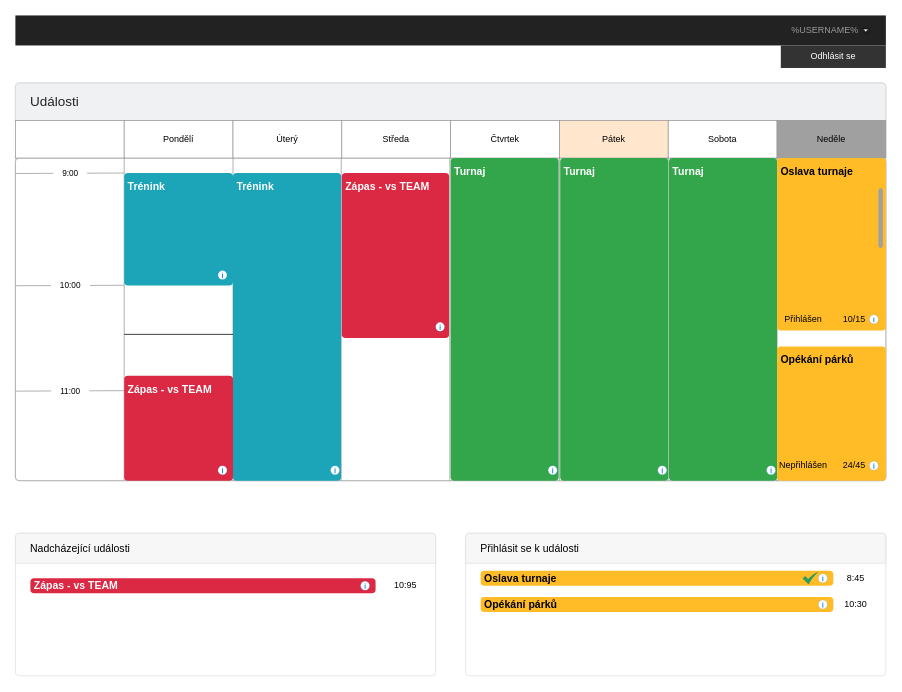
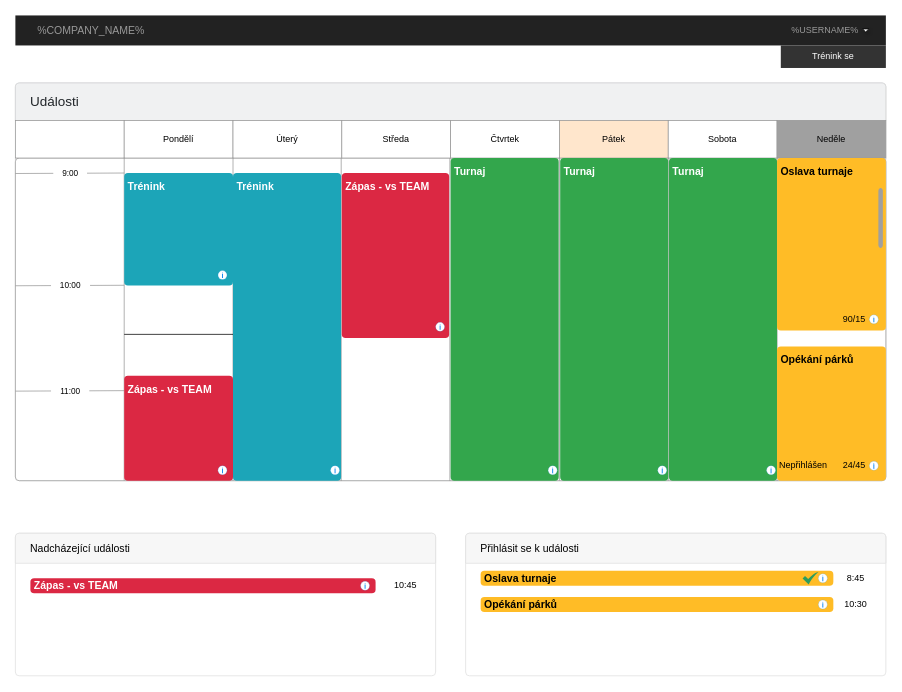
node "%COMPANY_NAME%": added
node "Odhlásit se": label "Odhlásit se" -> "Trénink se"
node "Přihlášen": removed
node "10/15": label "10/15" -> "90/15"
node "10:95": label "10:95" -> "10:45"
